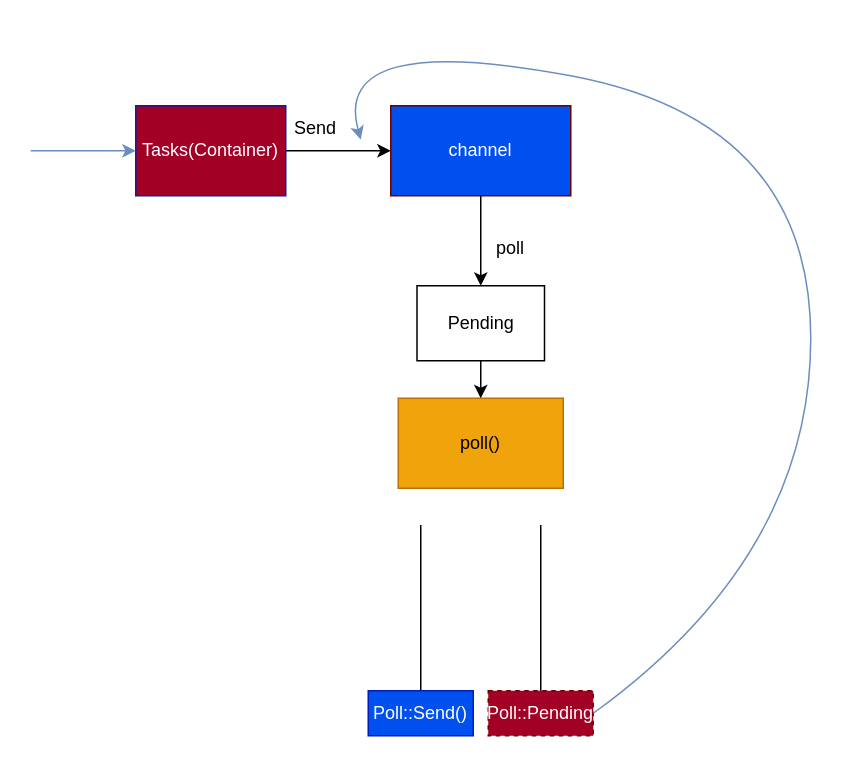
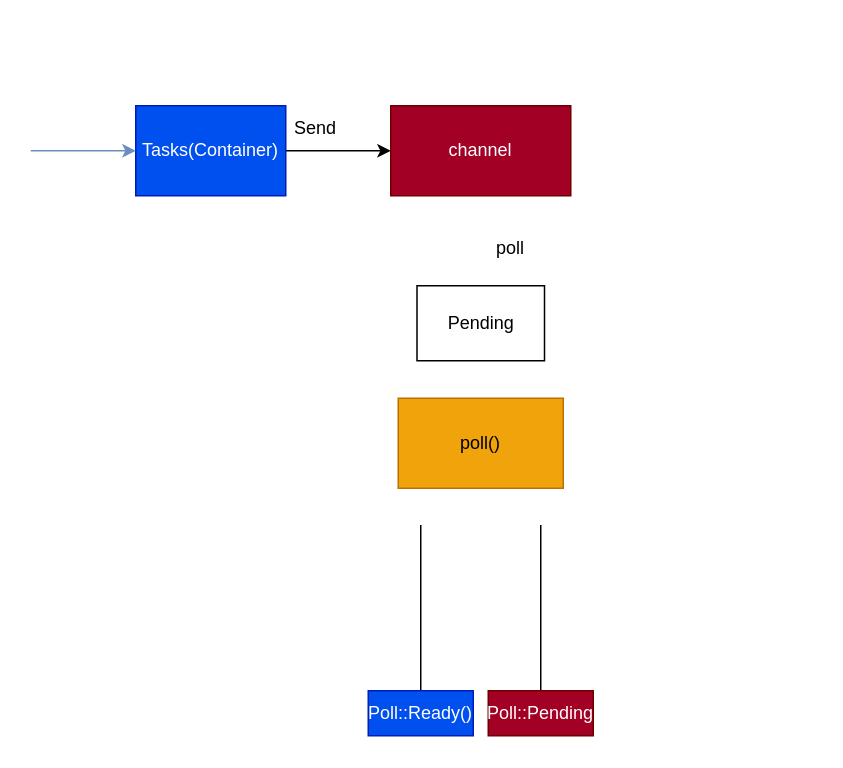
node "Tasks(Container)": fillcolor #a20025 -> #0050ef
node "channel": fillcolor #0050ef -> #a20025
edge "channel" -> "Pending": removed
edge "Poll::Pending" -> "Send": removed
edge "Pending" -> "poll()": removed
node "Poll::Send()": label "Poll::Send()" -> "Poll::Ready()"
node "Poll::Pending": style dashed -> solid
